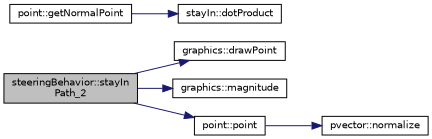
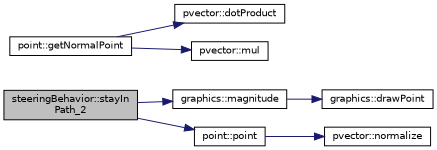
node "stayIn::dotProduct": label "stayIn::dotProduct" -> "pvector::dotProduct"
node "pvector::mul": added
edge "steeringBehavior::stayIn Path_2" -> "graphics::drawPoint": now "graphics::magnitude" -> "graphics::drawPoint"
